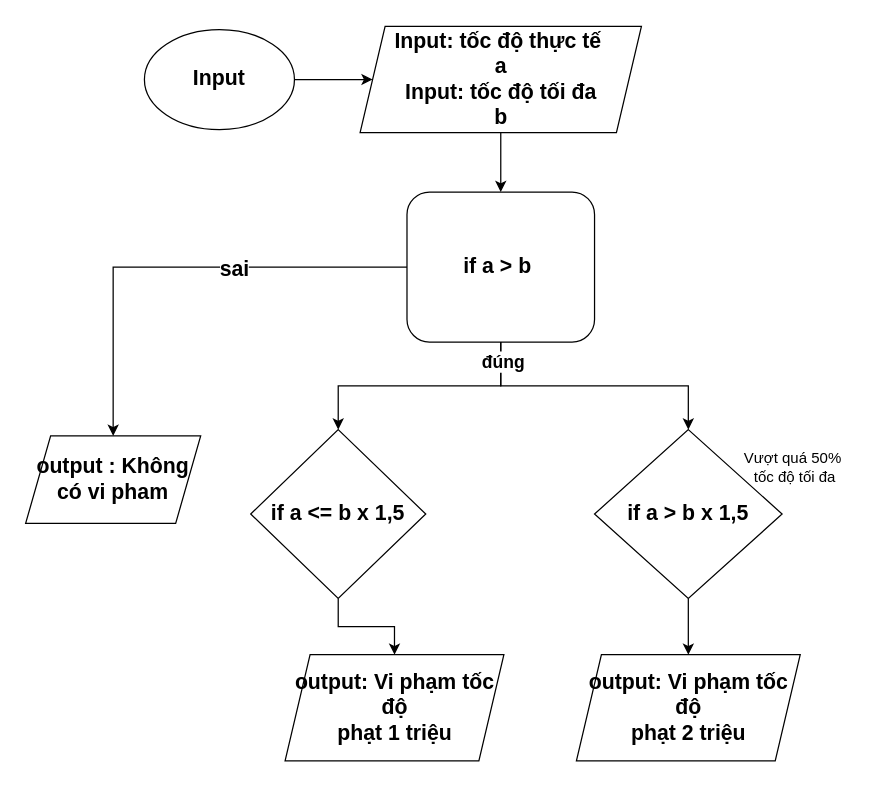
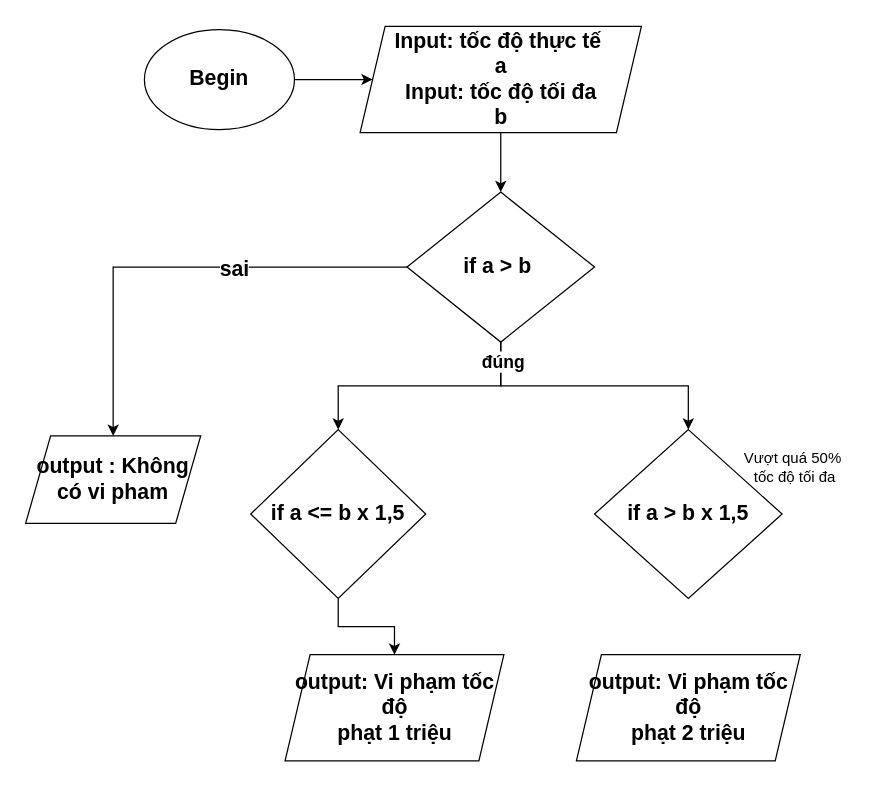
node "Input": label "Input" -> "Begin"
node "if a > b": shape rounded rectangle -> diamond
edge "if a > b x 1,5" -> "output: Vi phạm tốc độ phạt 2 triệu": removed
